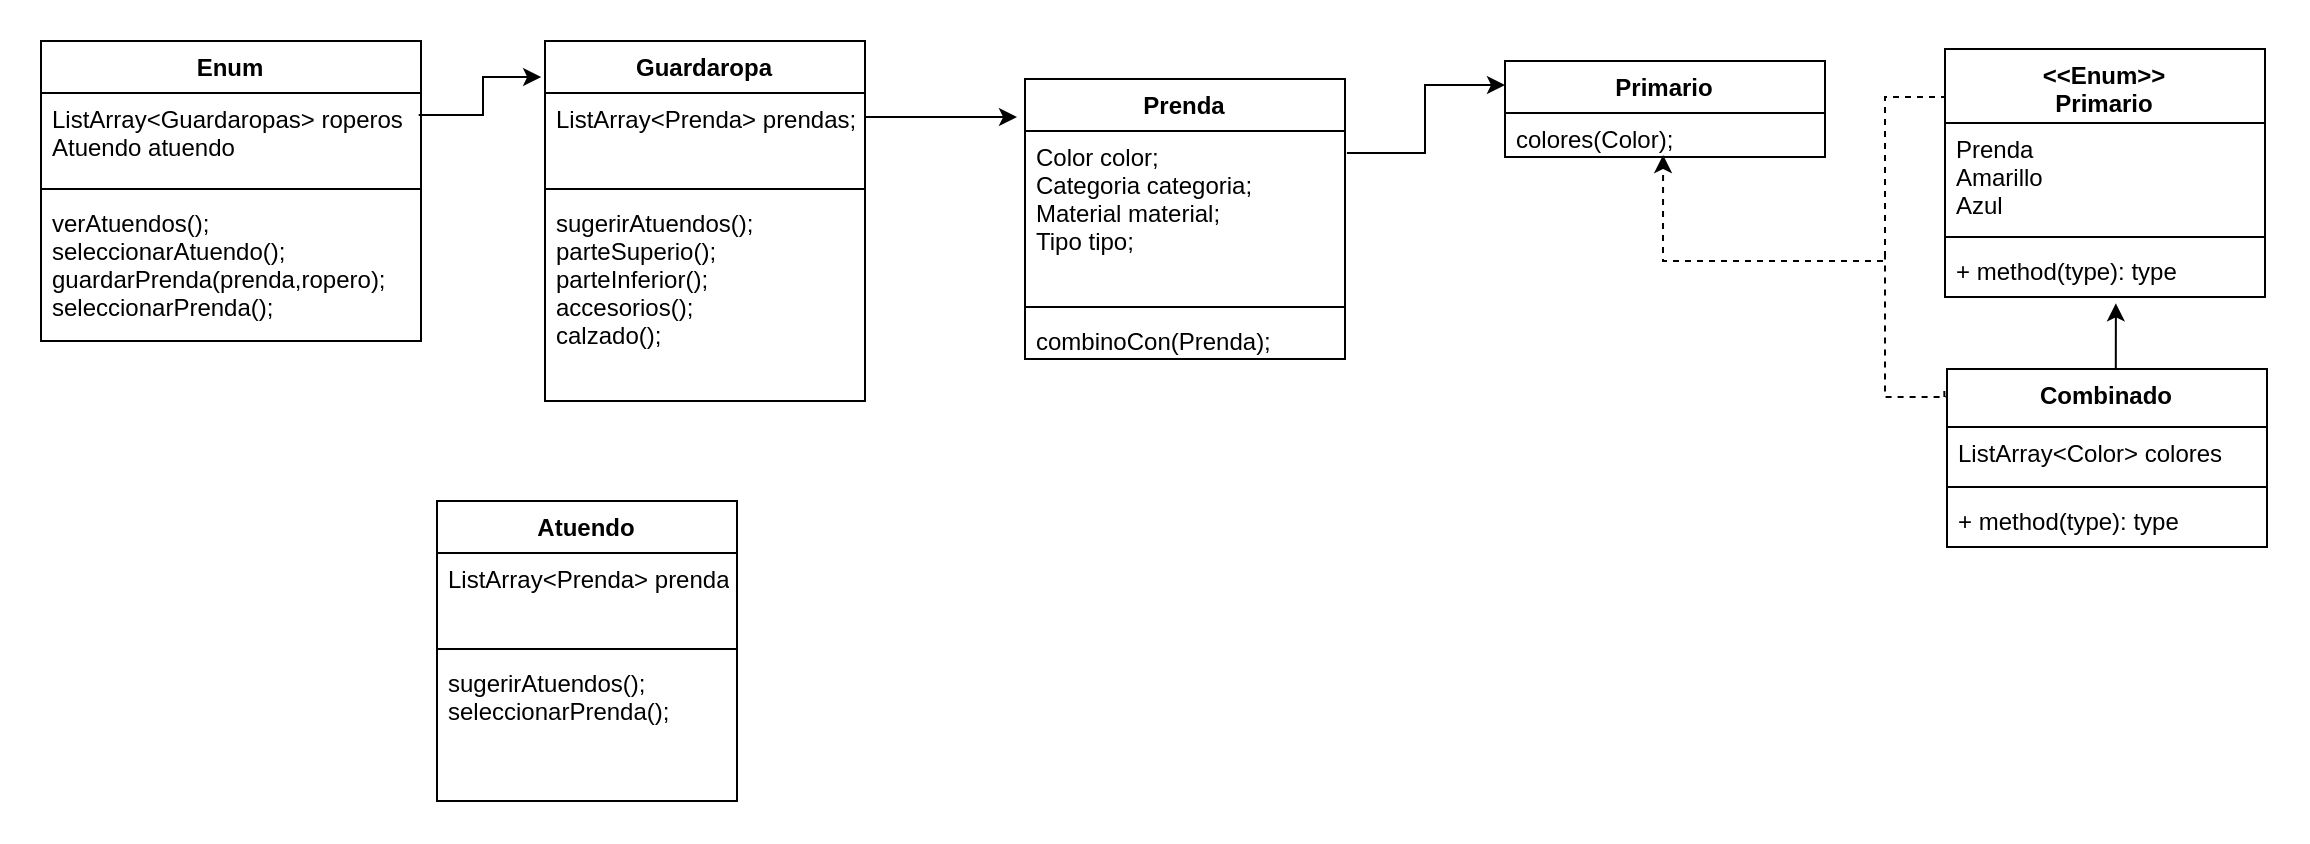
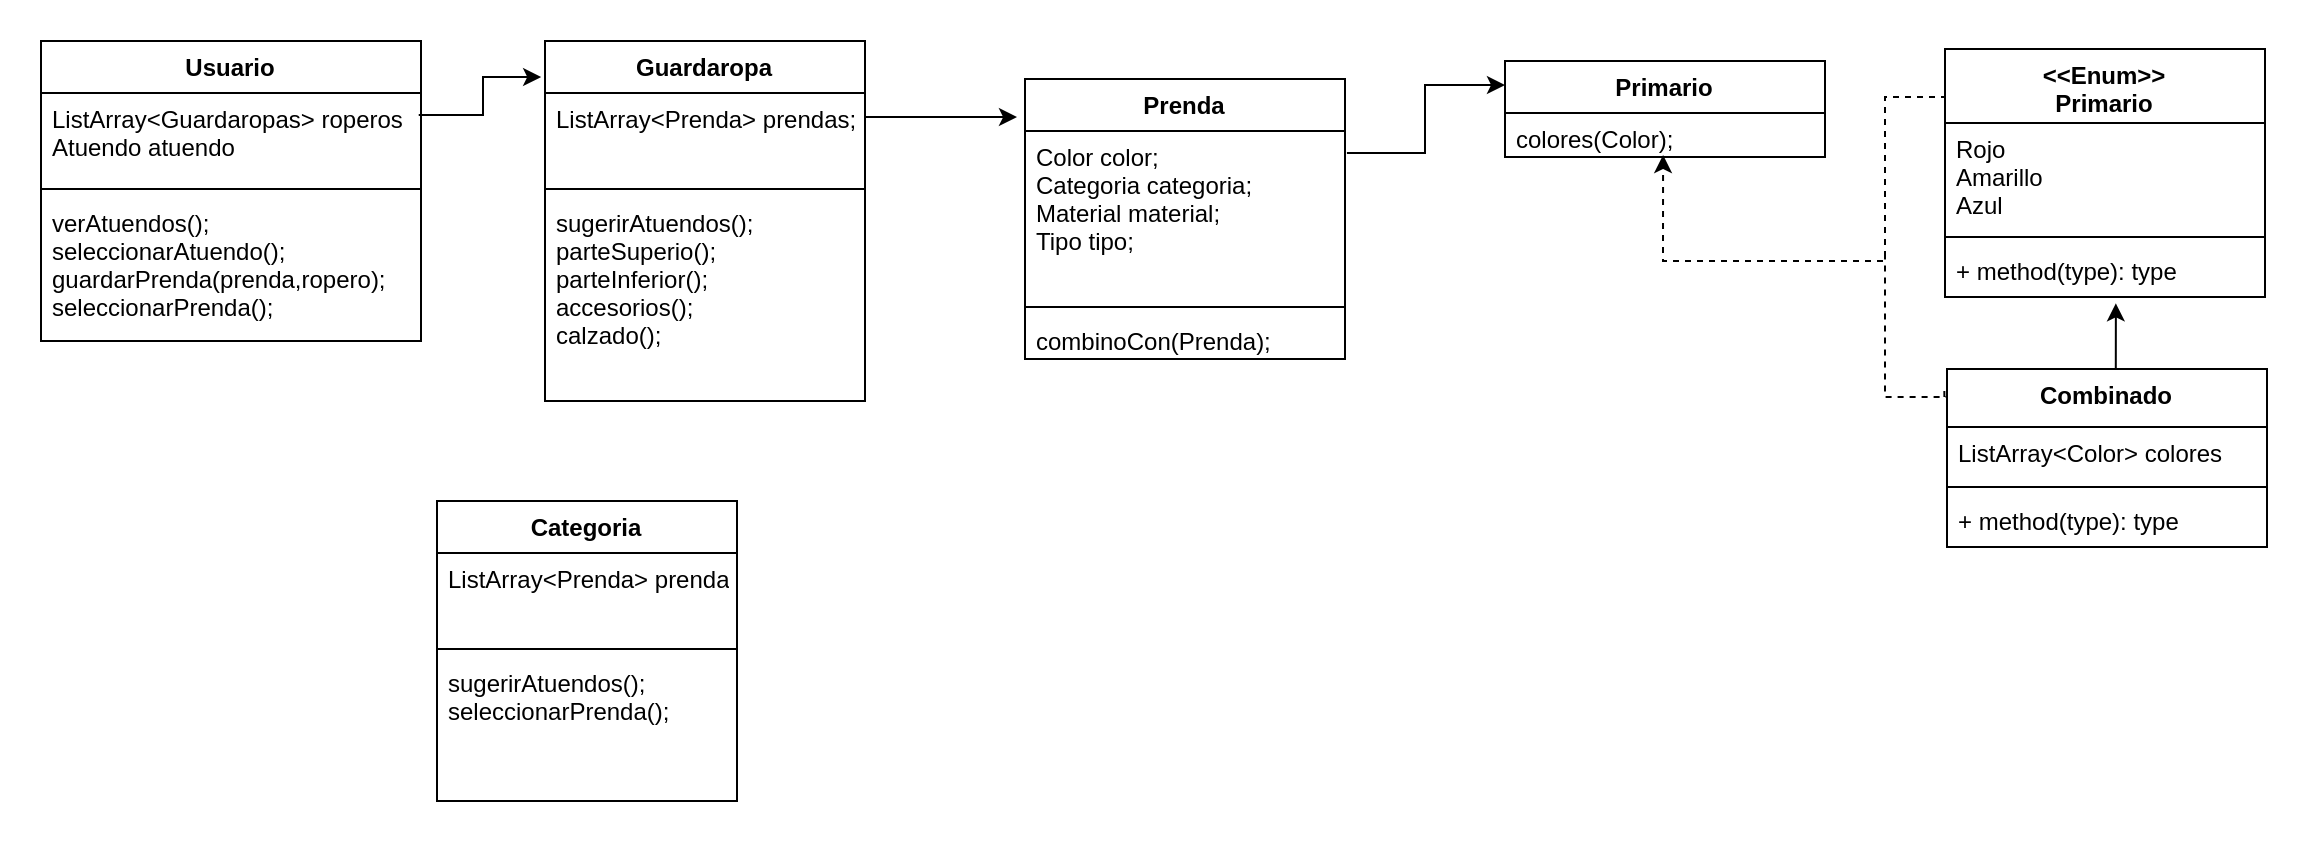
node "Enum": label "Enum" -> "Usuario"
node "Prenda Amarillo Azul": label "Prenda Amarillo Azul" -> "Rojo Amarillo Azul"
node "Atuendo": label "Atuendo" -> "Categoria"
